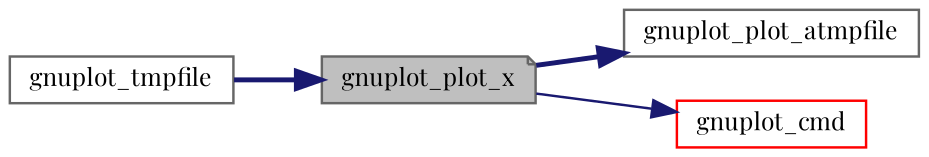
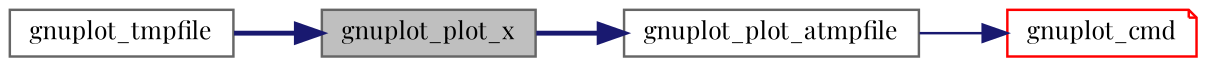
node "gnuplot_plot_x": shape note -> box
edge "gnuplot_plot_x" -> "gnuplot_cmd": now "gnuplot_plot_atmpfile" -> "gnuplot_cmd"
node "gnuplot_cmd": shape box -> note
